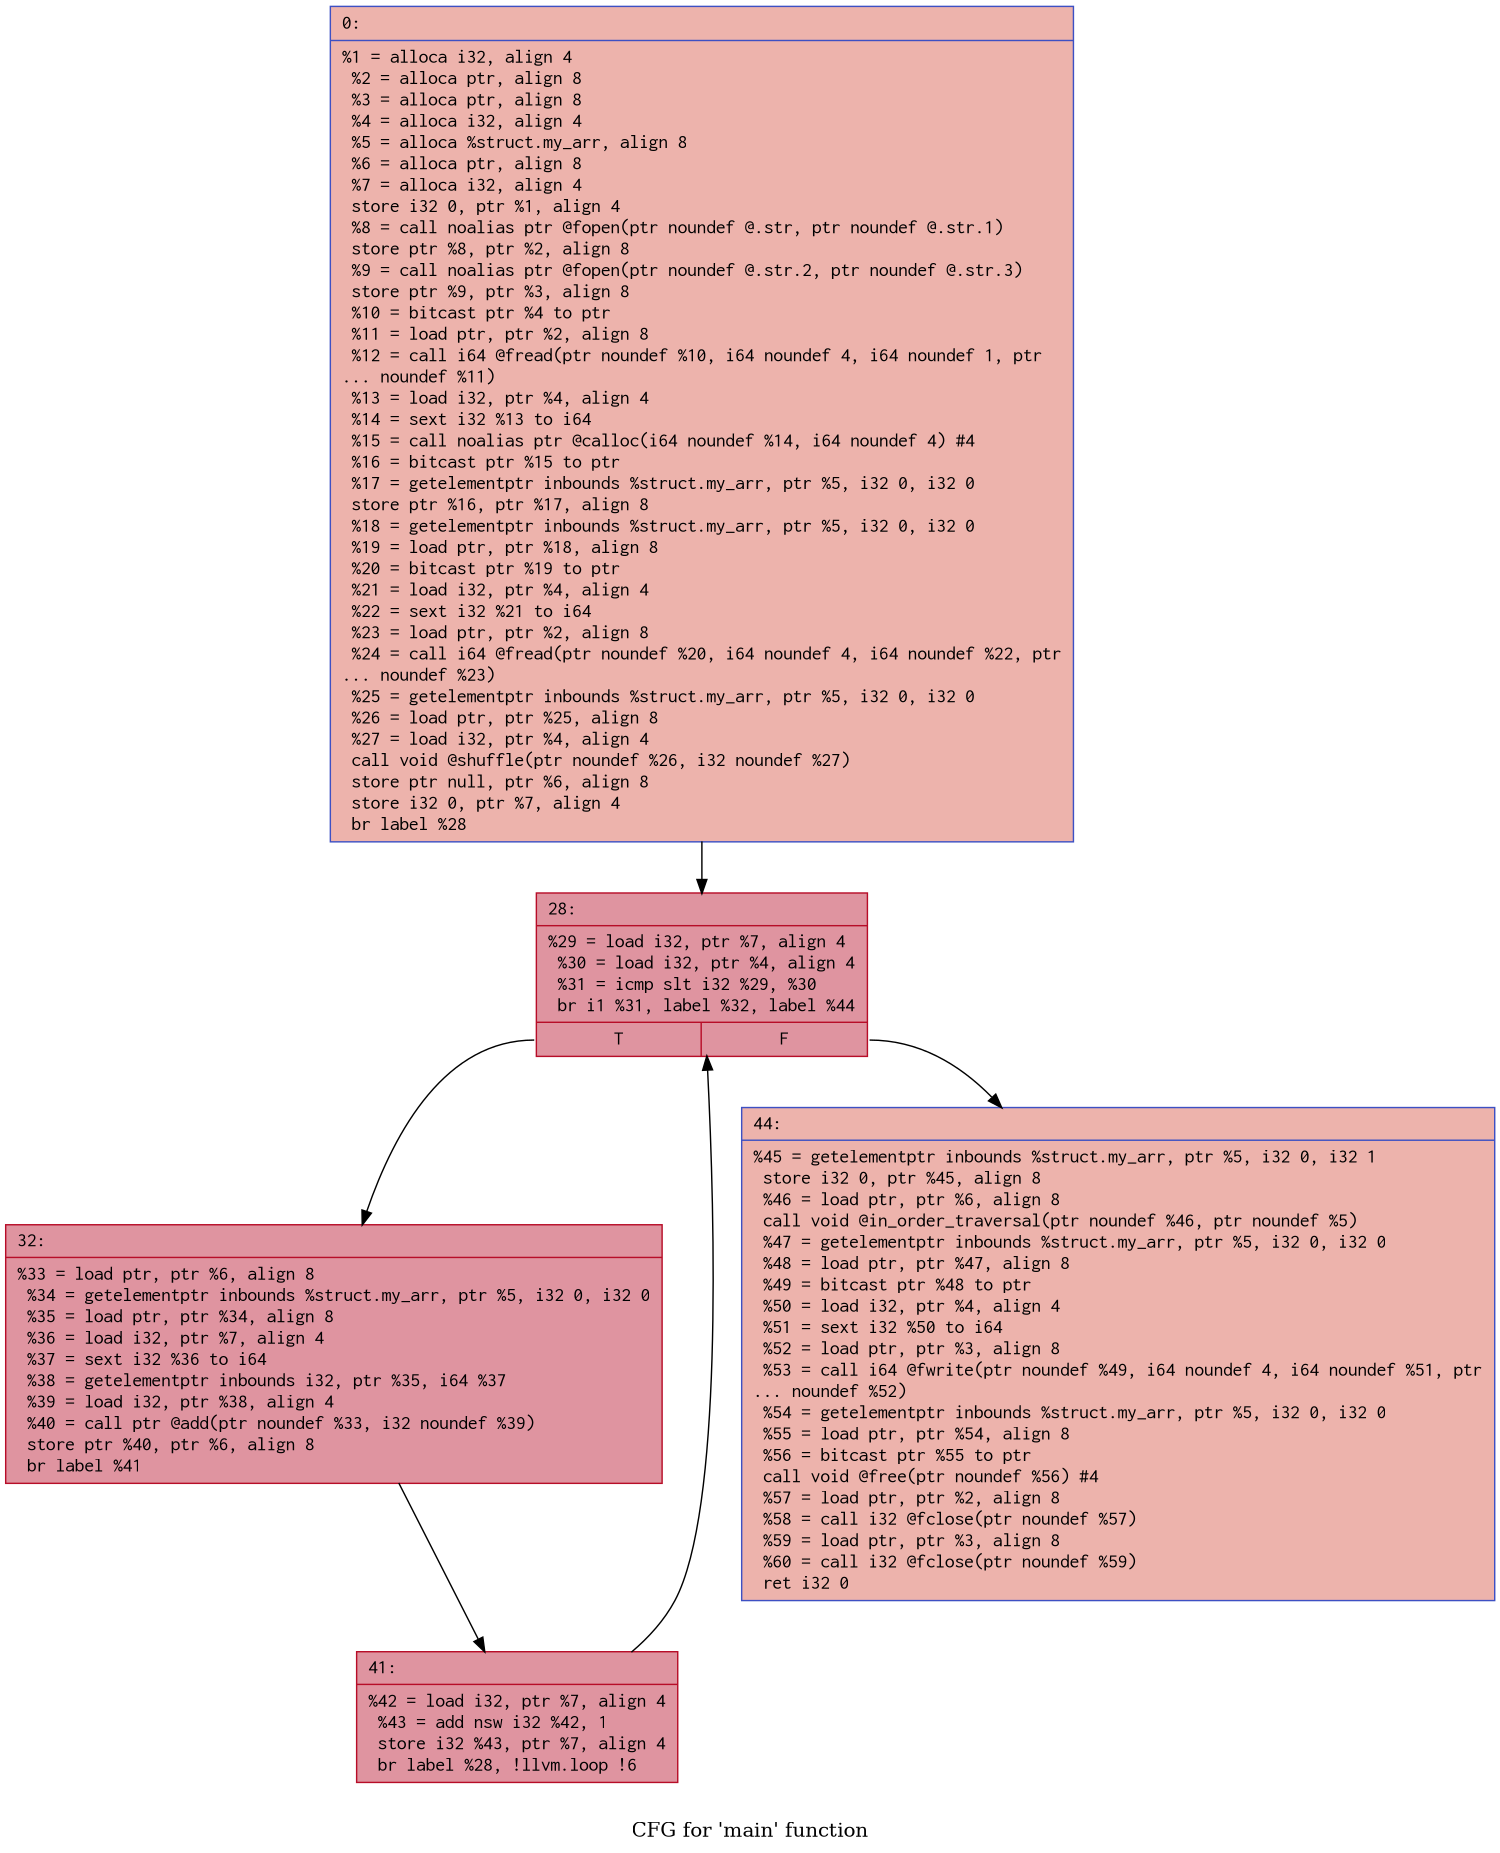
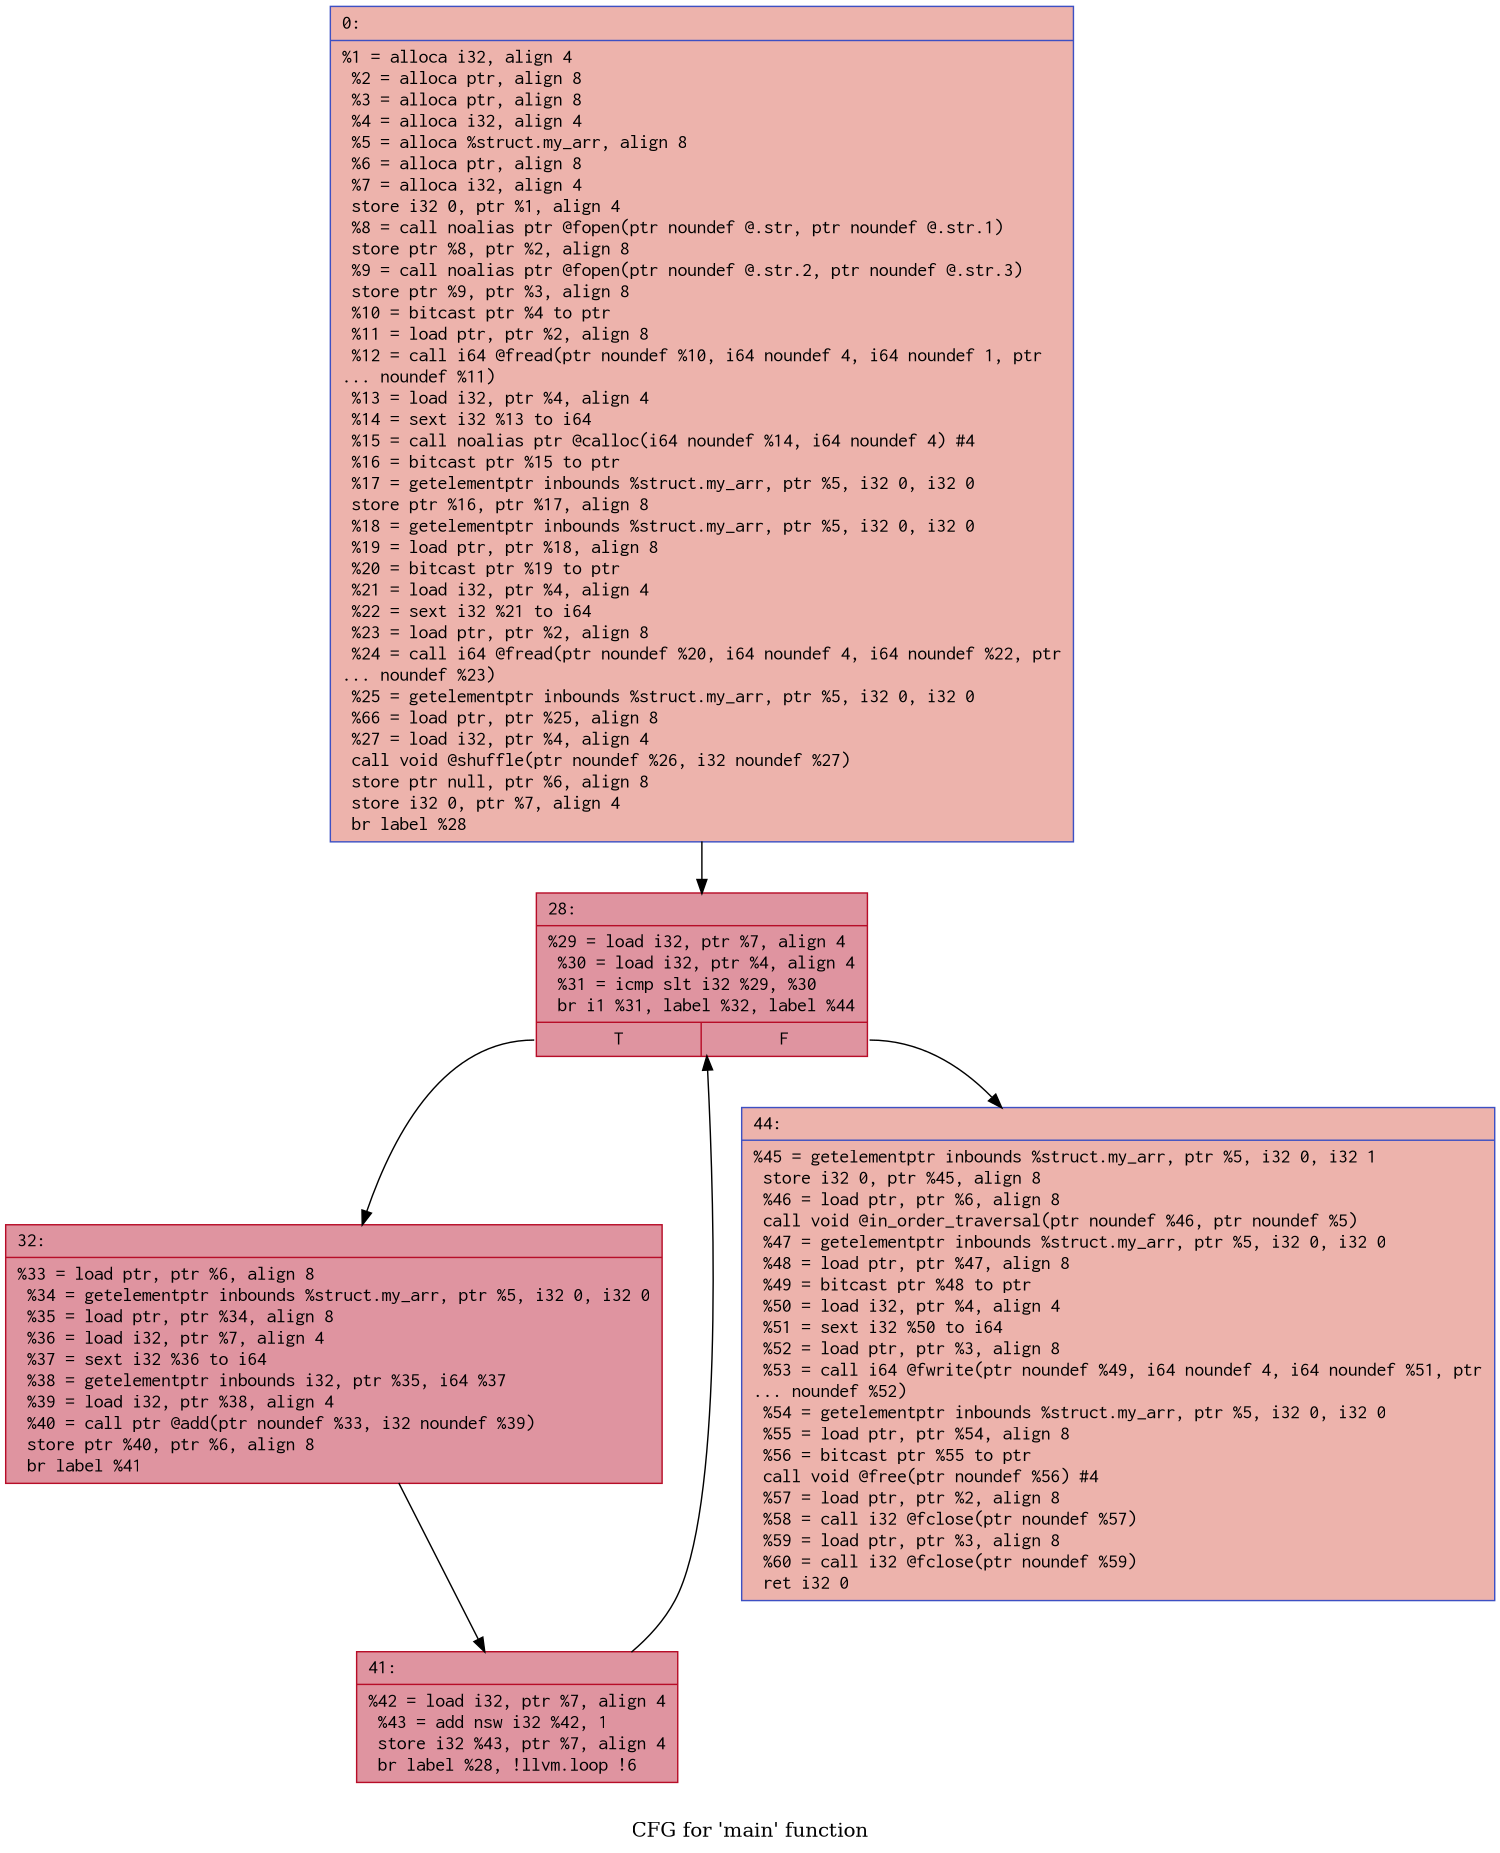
node "0:": text "%26 = load ptr, ptr %25, align 8" -> "%66 = load ptr, ptr %25, align 8"
